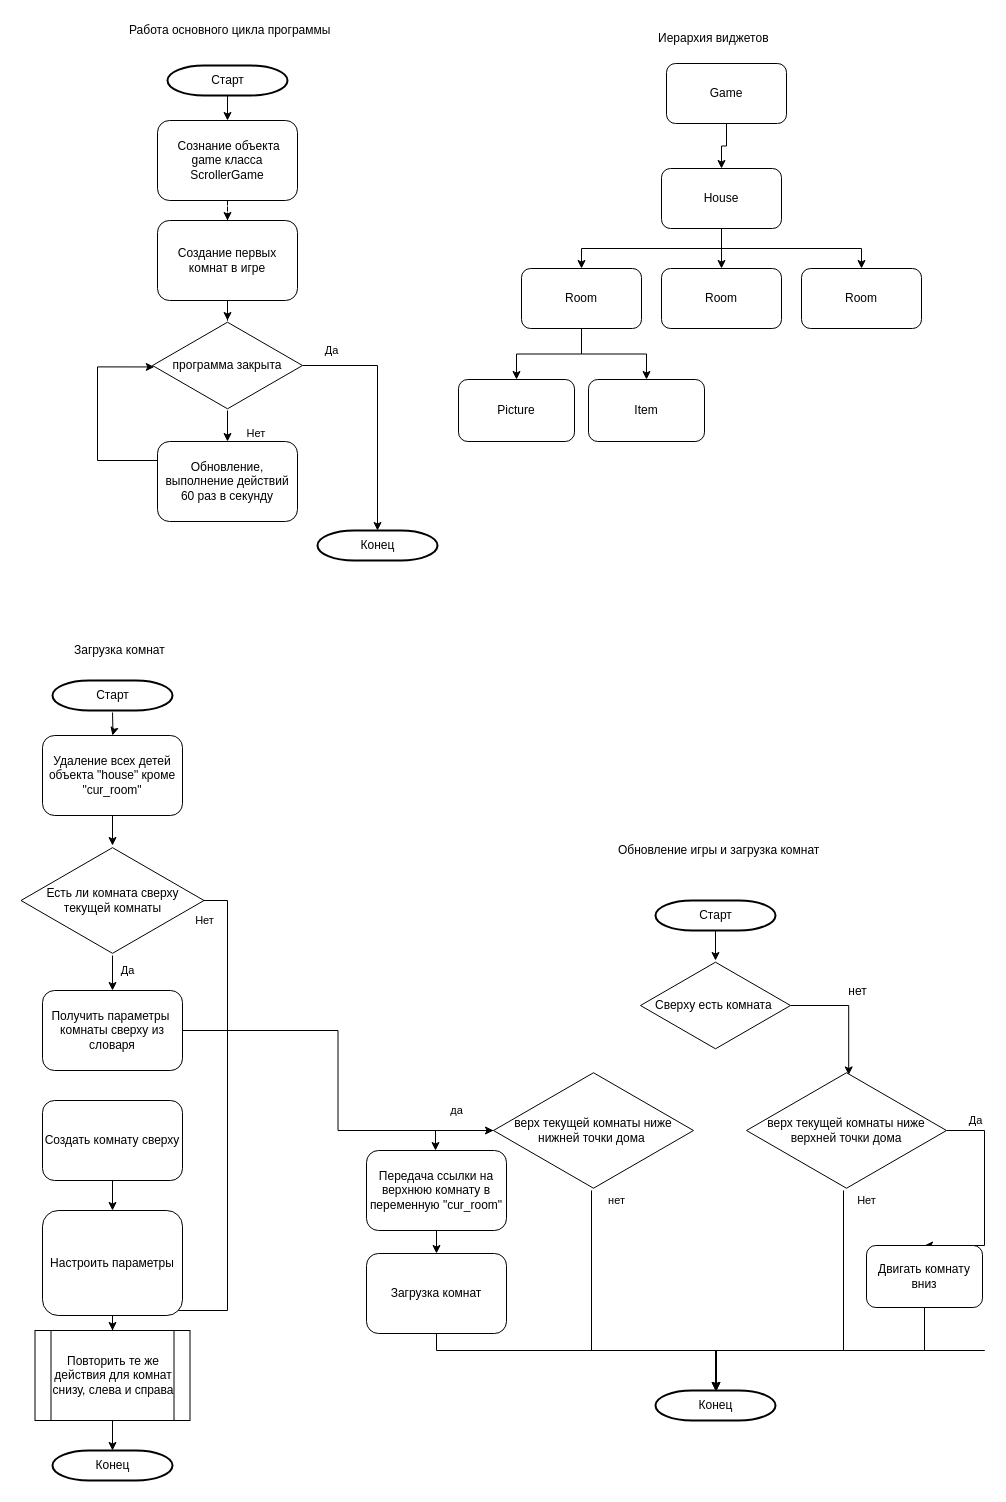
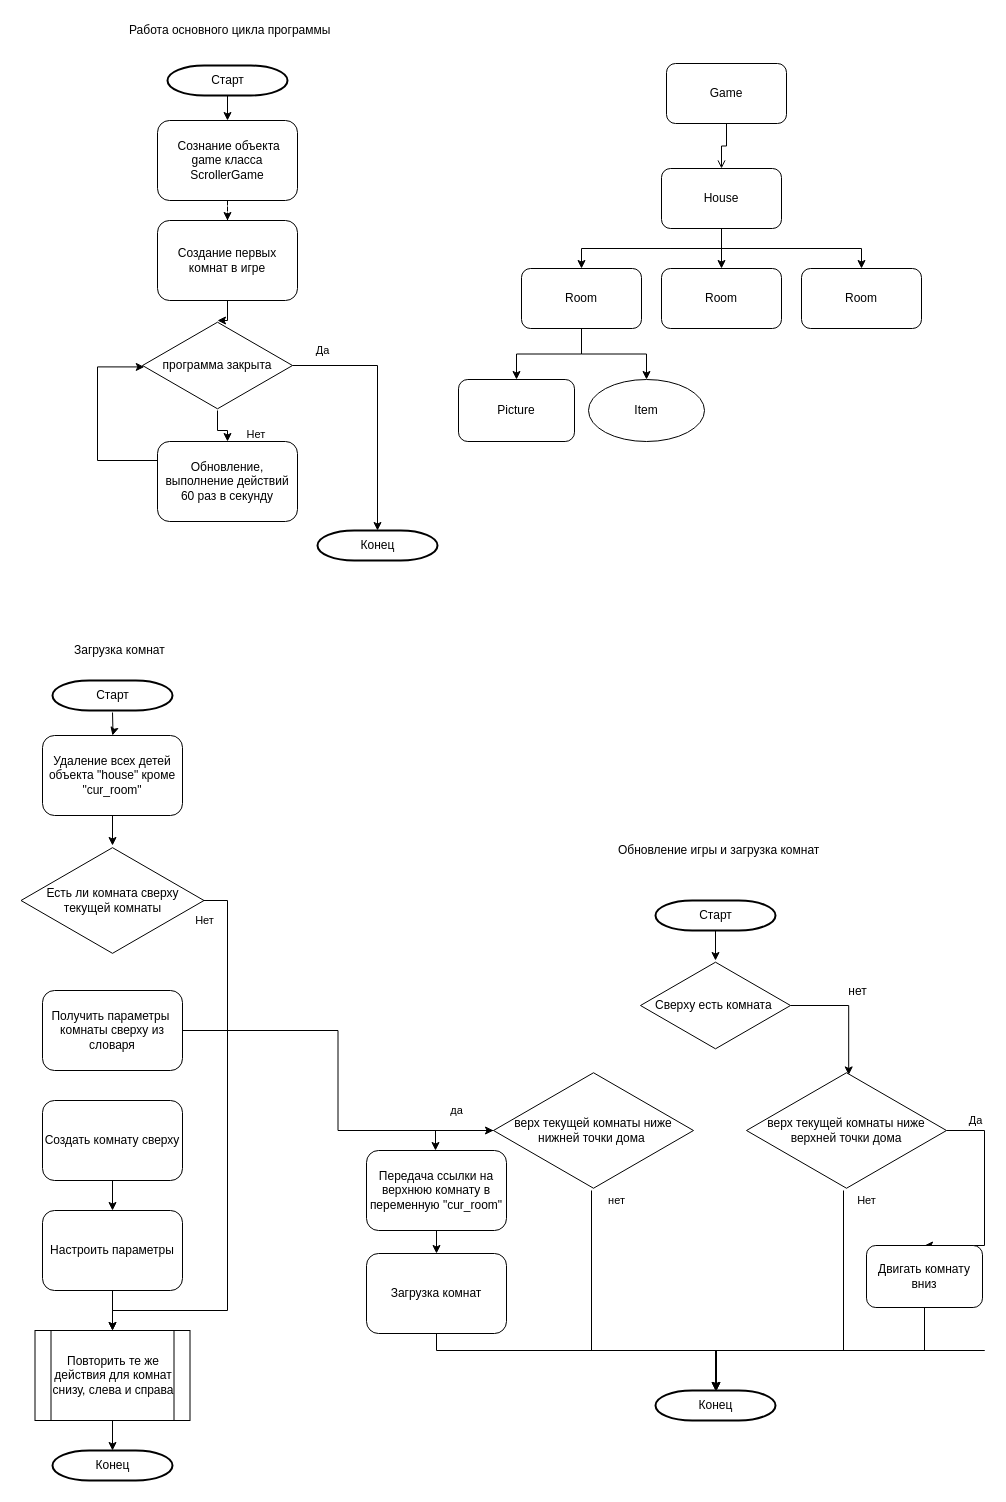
node "Иерархия виджетов": removed
edge "Game" -> "House": arrowhead classic -> open
node "программа закрыта": moved (228, 366) -> (218, 366)
node "Item": shape rounded rectangle -> ellipse
edge "Есть ли комната сверху текущей комнаты" -> "Получить параметры комнаты сверху из словаря": removed, label "Да"
node "Настроить параметры": size 140x105 -> 140x80
